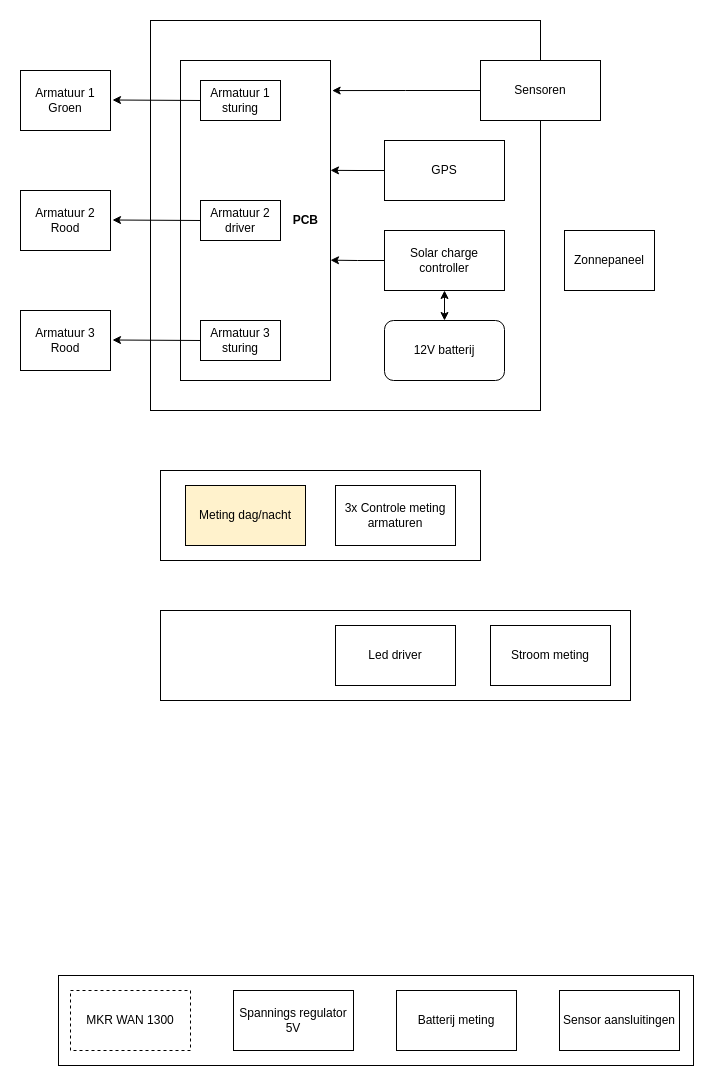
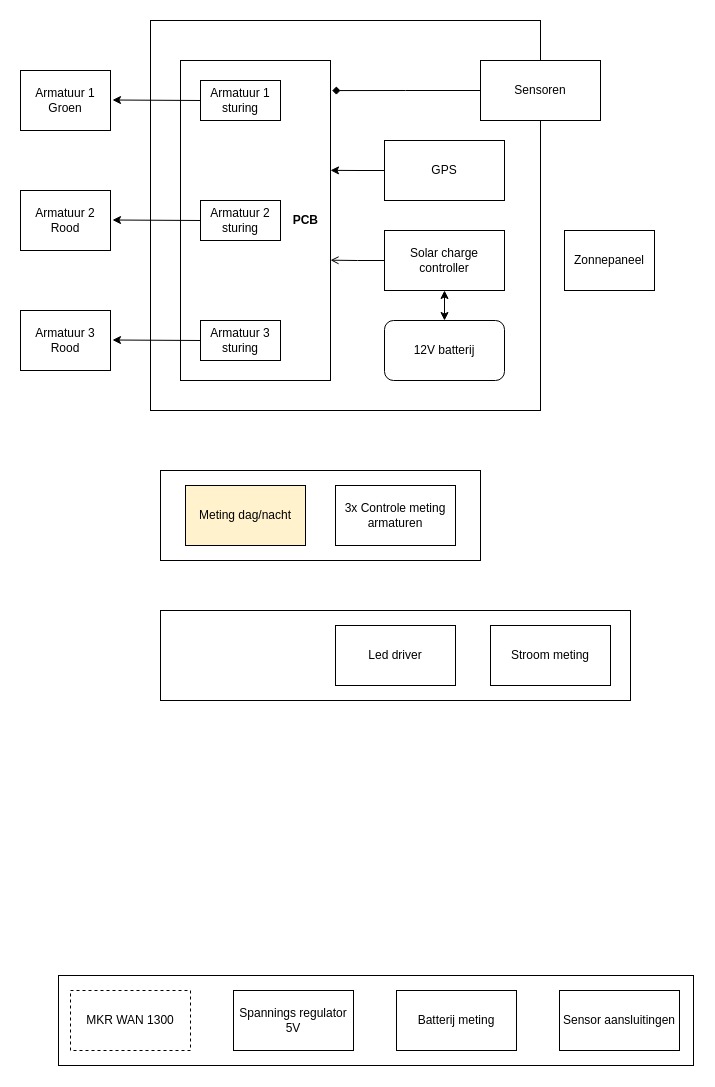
edge "Sensoren" -> "PCB": arrowhead classic -> diamond
node "Armatuur 2 driver": label "Armatuur 2 driver" -> "Armatuur 2 sturing"
edge "Solar charge controller" -> "PCB": arrowhead classic -> open
